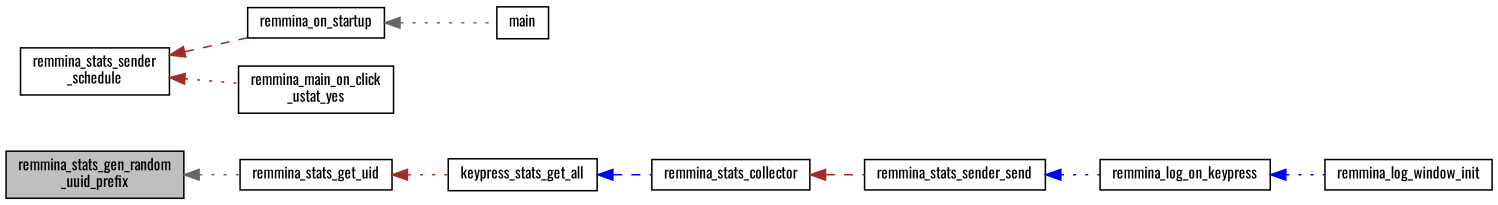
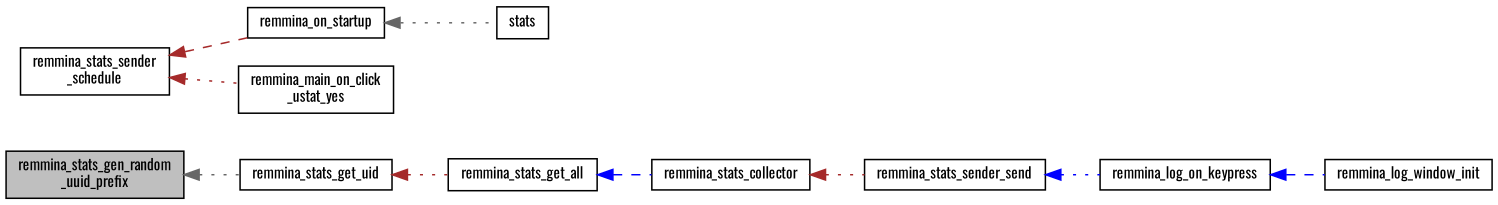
node "main": label "main" -> "stats"
node "keypress_stats_get_all": label "keypress_stats_get_all" -> "remmina_stats_get_all"
edge "remmina_stats_sender_send" -> "remmina_stats_collector": style dashed -> dotted
edge "remmina_log_window_init" -> "remmina_log_on_keypress": style dotted -> dashed
